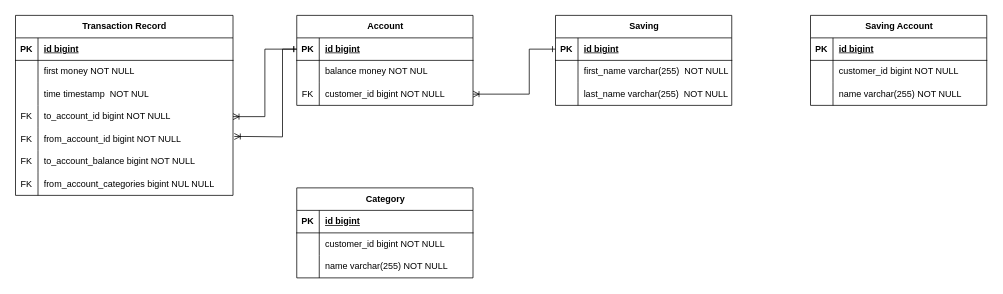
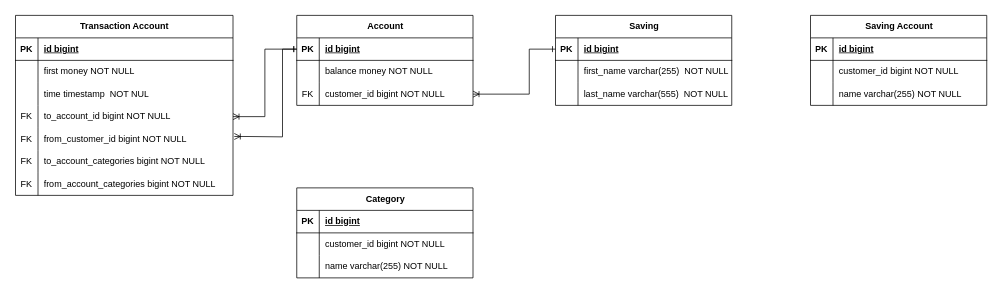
node "Transaction Record": label "Transaction Record" -> "Transaction Account"
node "balance money NOT NUL": label "balance money NOT NUL" -> "balance money NOT NULL"
node "last_name varchar(255) NOT NULL": label "last_name varchar(255) NOT NULL" -> "last_name varchar(555) NOT NULL"
node "from_account_id bigint NOT NULL": label "from_account_id bigint NOT NULL" -> "from_customer_id bigint NOT NULL"
node "to_account_balance bigint NOT NULL": label "to_account_balance bigint NOT NULL" -> "to_account_categories bigint NOT NULL"
node "from_account_categories bigint NUL NULL": label "from_account_categories bigint NUL NULL" -> "from_account_categories bigint NOT NULL"
